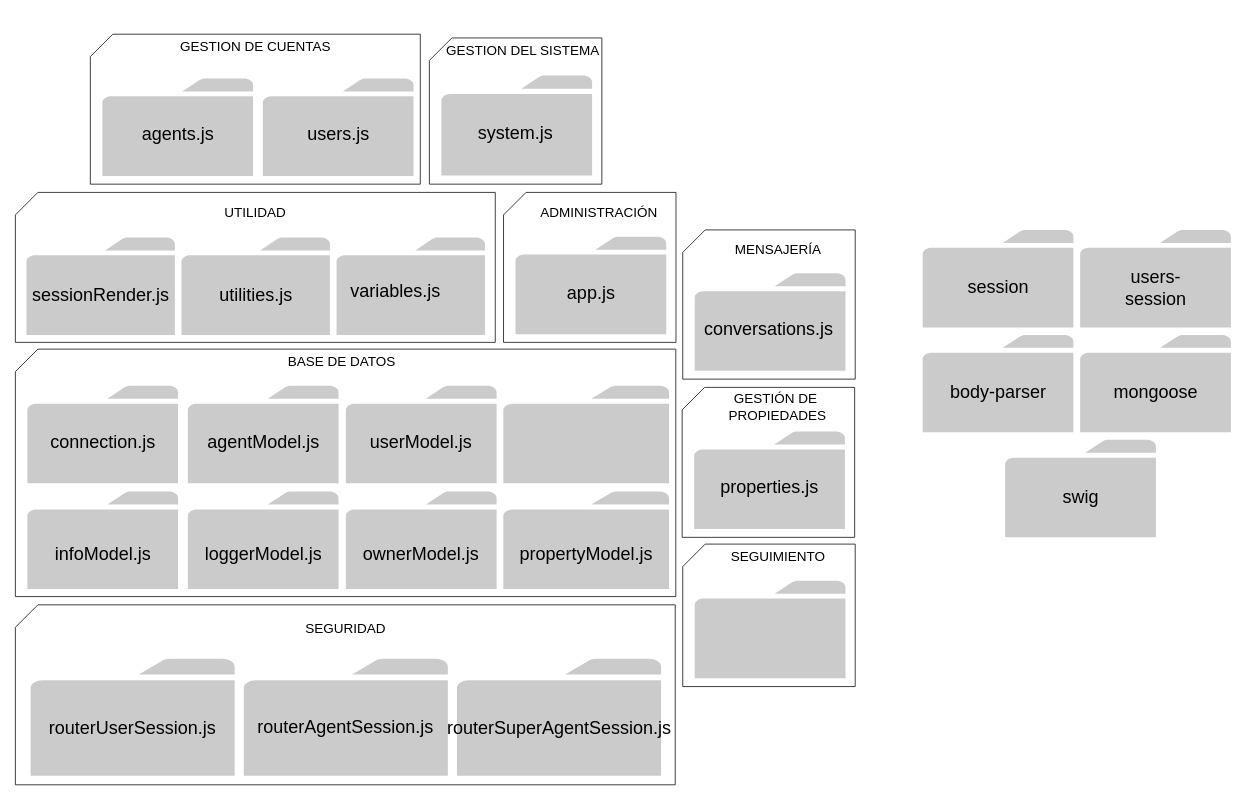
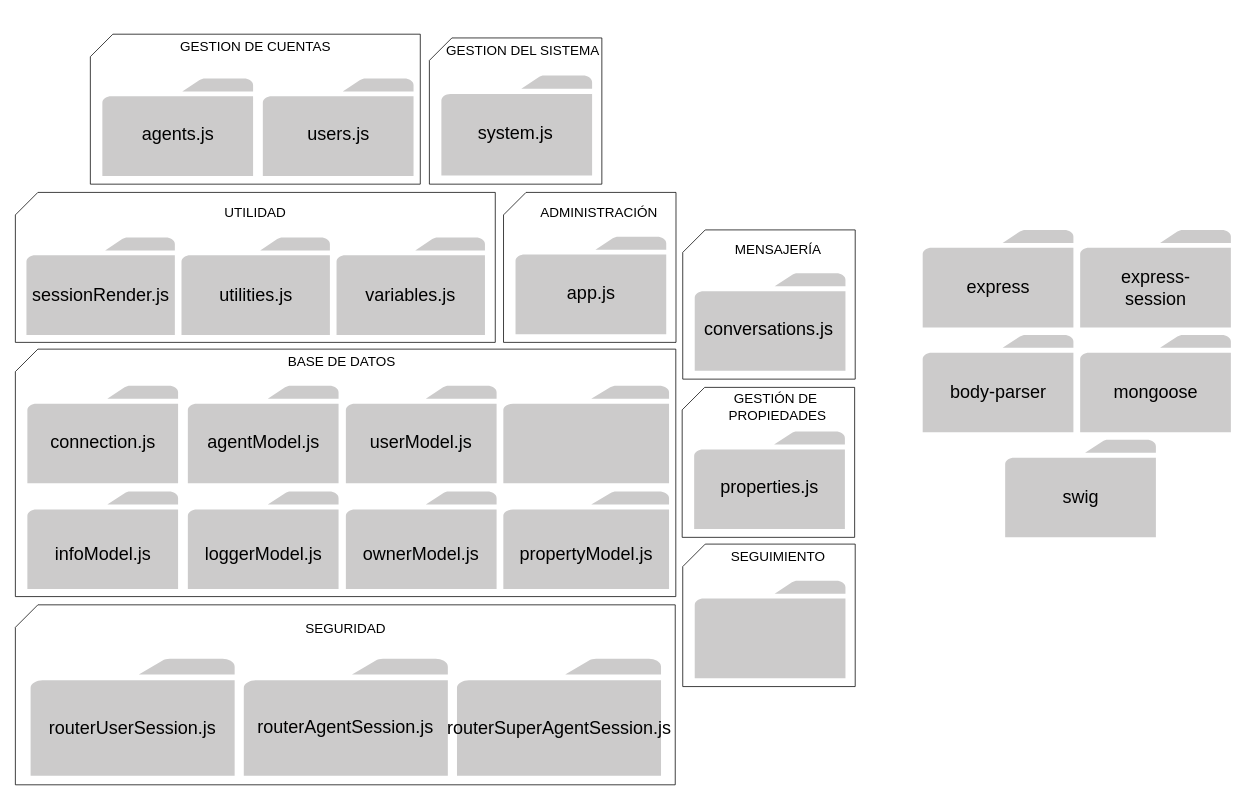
node "session": label "session" -> "express"
node "users-session": label "users-session" -> "express-session"
node "variables.js": moved (396, 292) -> (411, 295)
